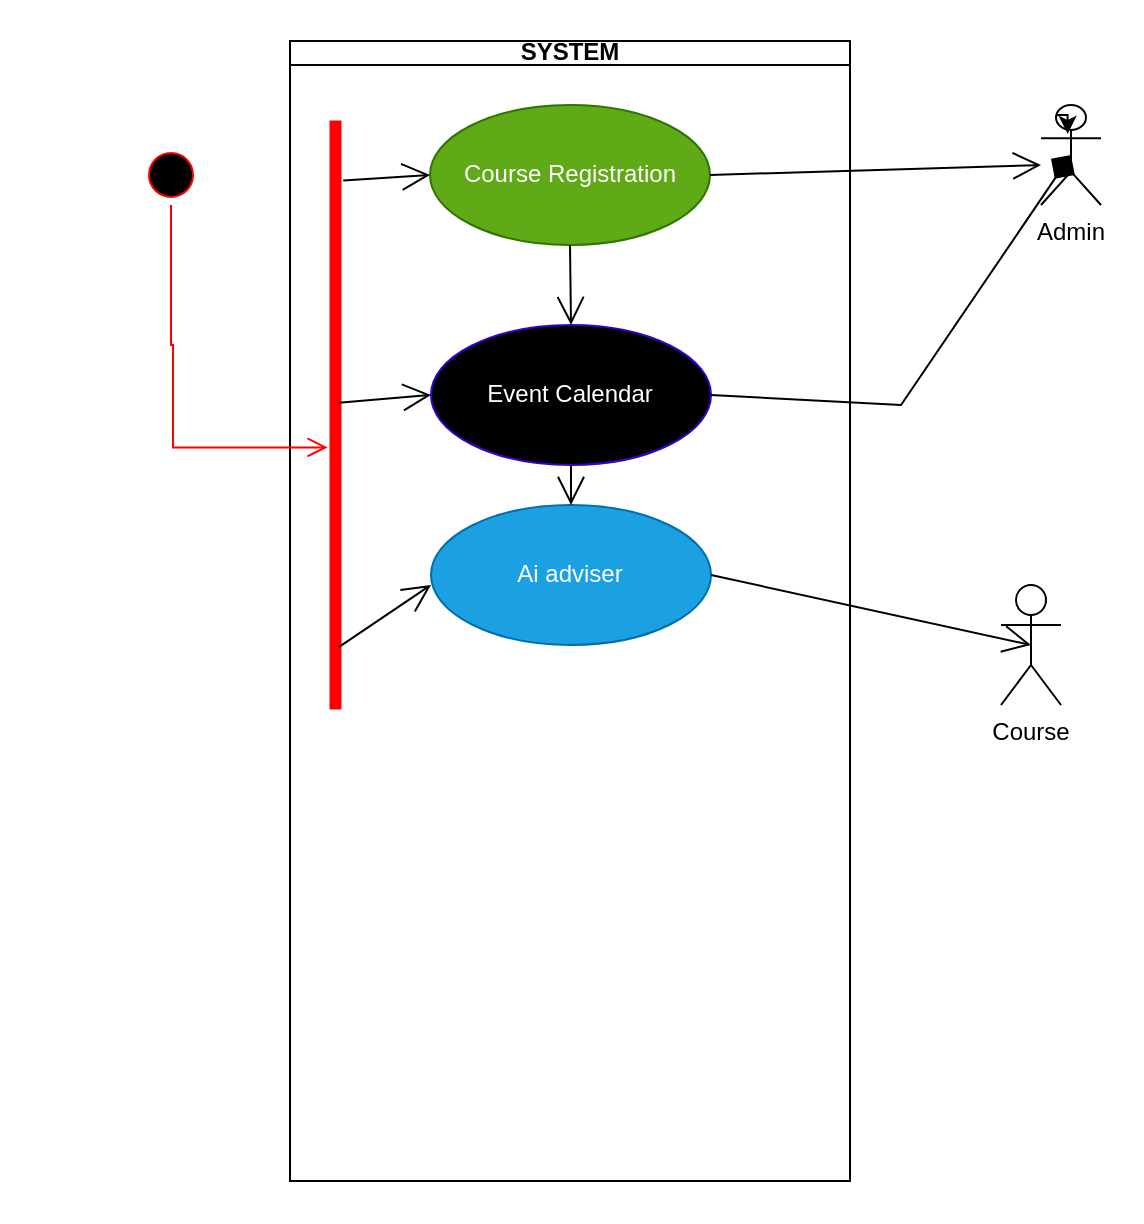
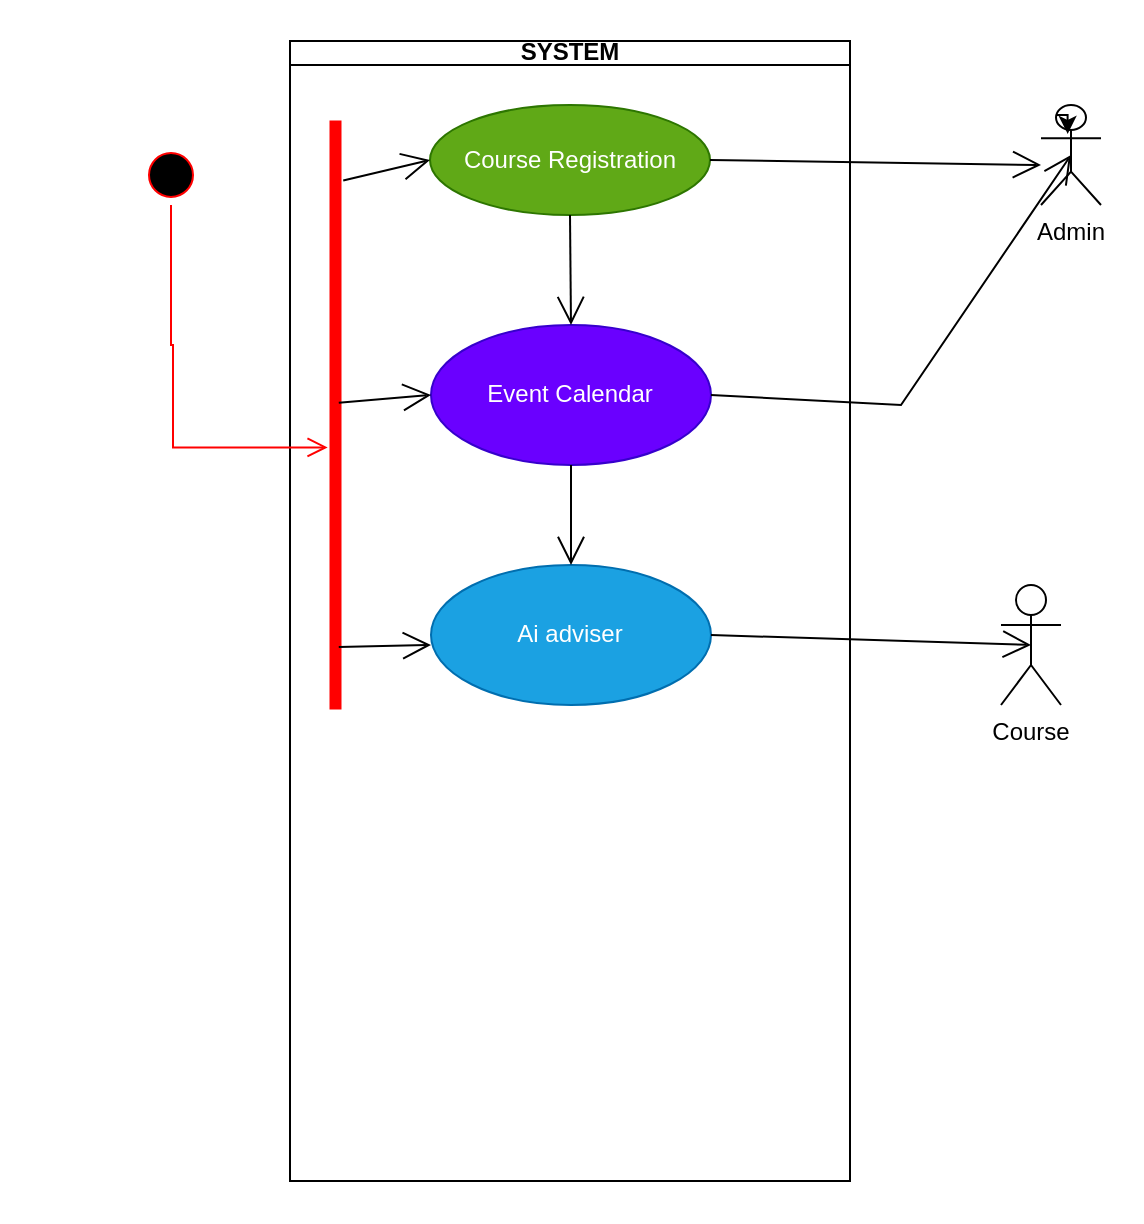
node "Course Registration": size 280x140 -> 280x110
edge "Event Calendar" -> "Admin": arrowhead diamond -> open
node "Event Calendar": fillcolor #000000 -> #6a00ff
node "Ai adviser": moved (571, 575) -> (571, 635)
